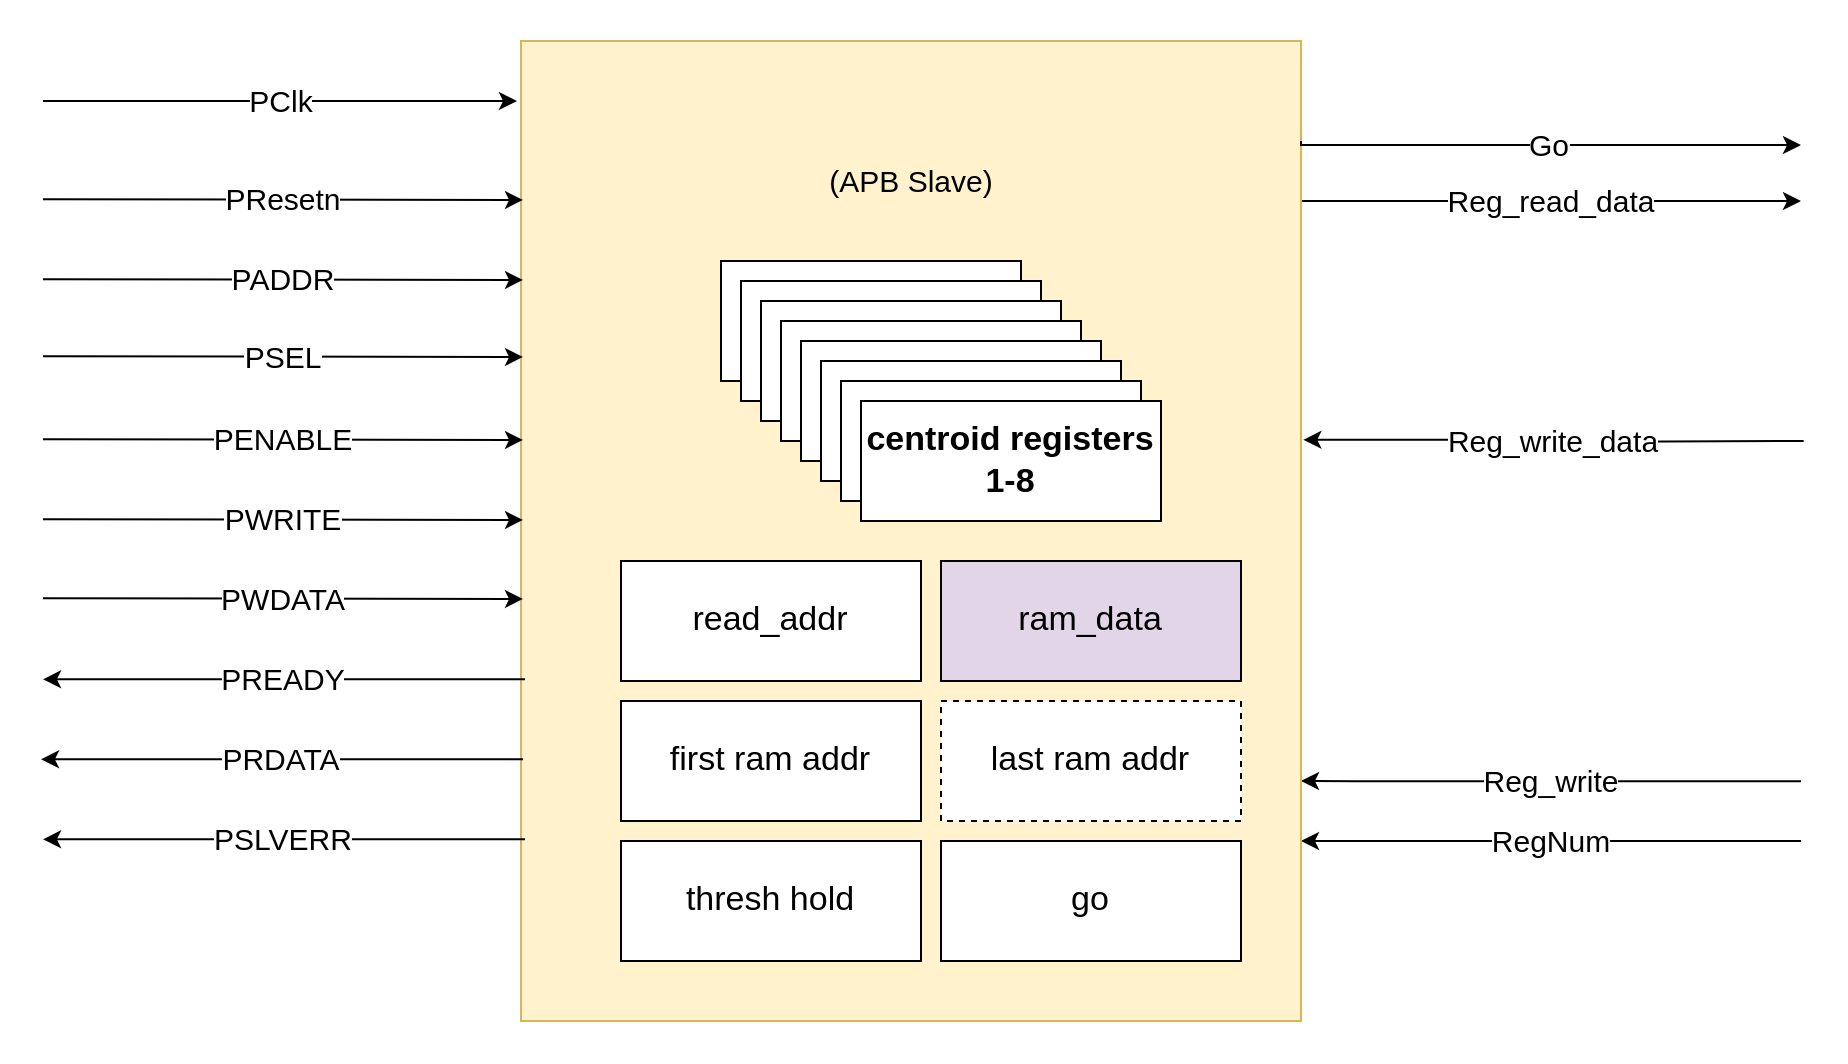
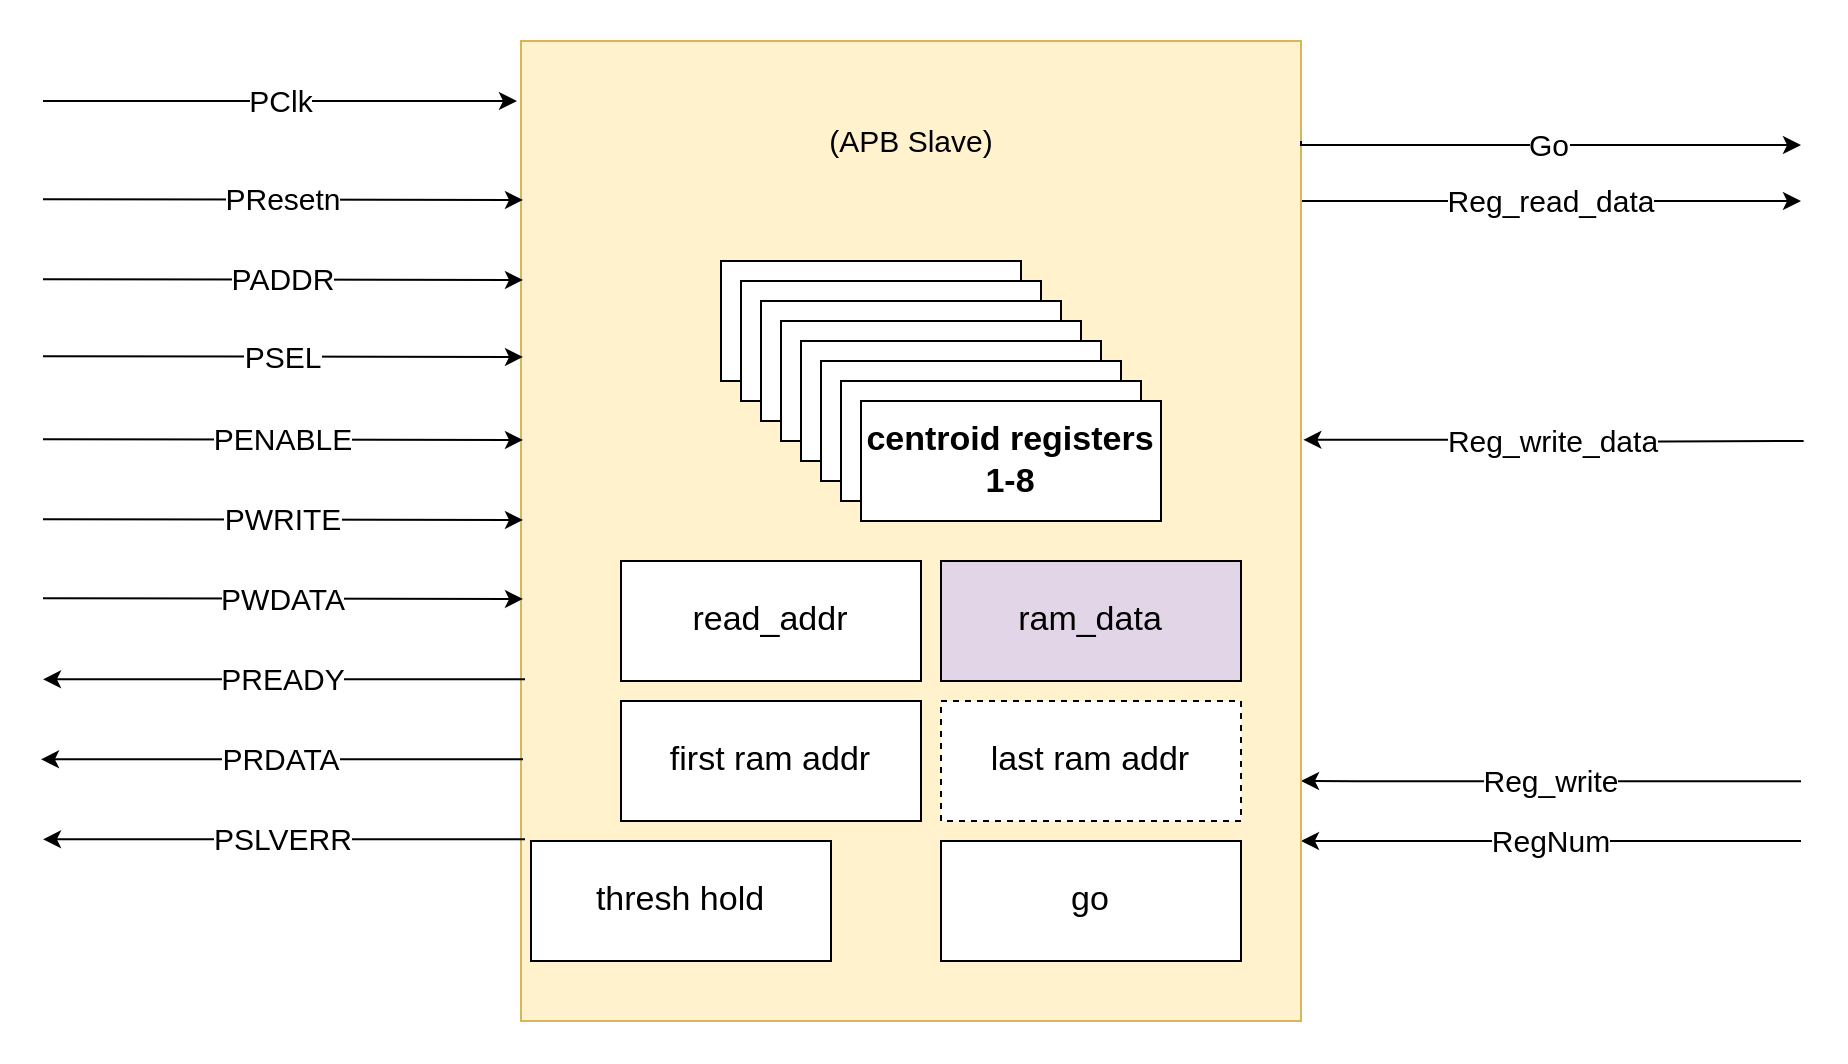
node "(APB Slave)": moved (911, 181) -> (911, 141)
node "thresh hold": moved (771, 901) -> (681, 901)
